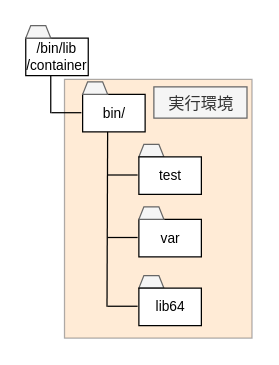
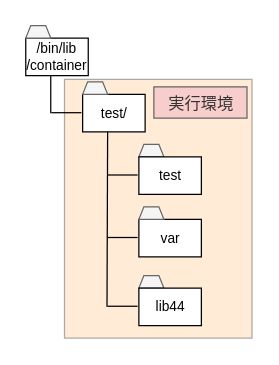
node "実行環境": fillcolor #f5f5f5 -> #f8cecc
node "bin/": label "bin/" -> "test/"
node "lib64": label "lib64" -> "lib44"
